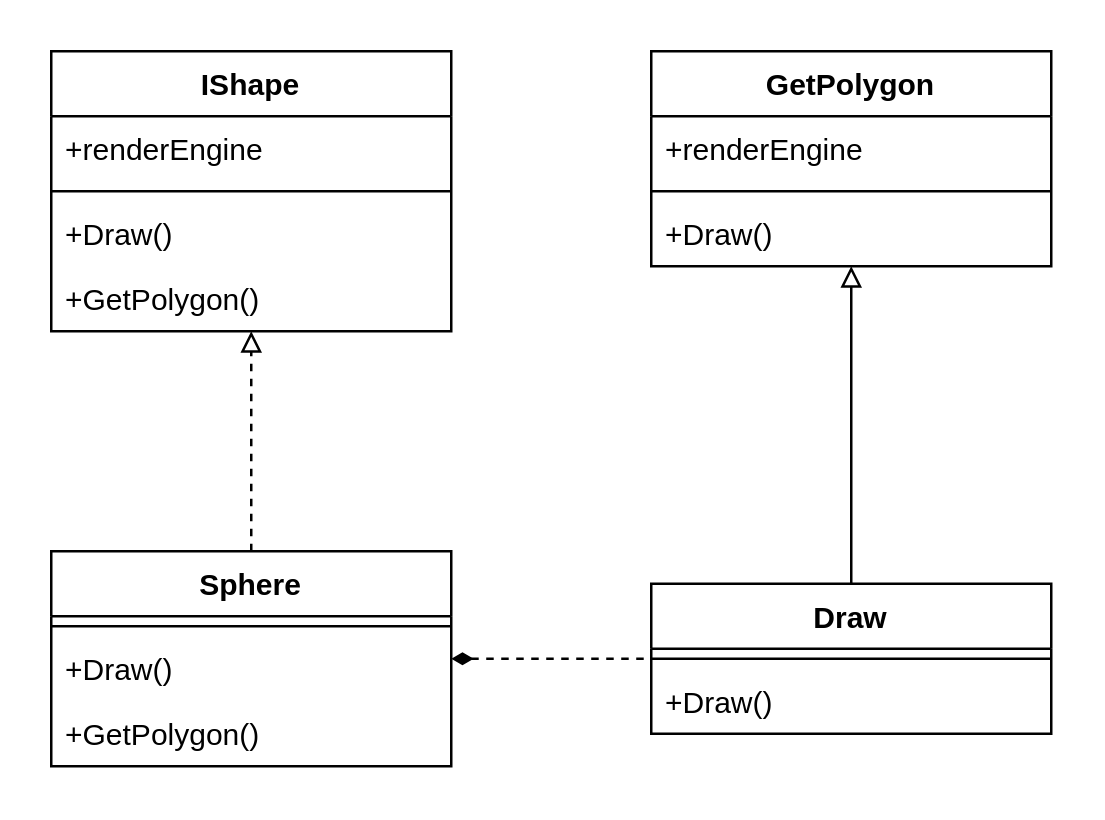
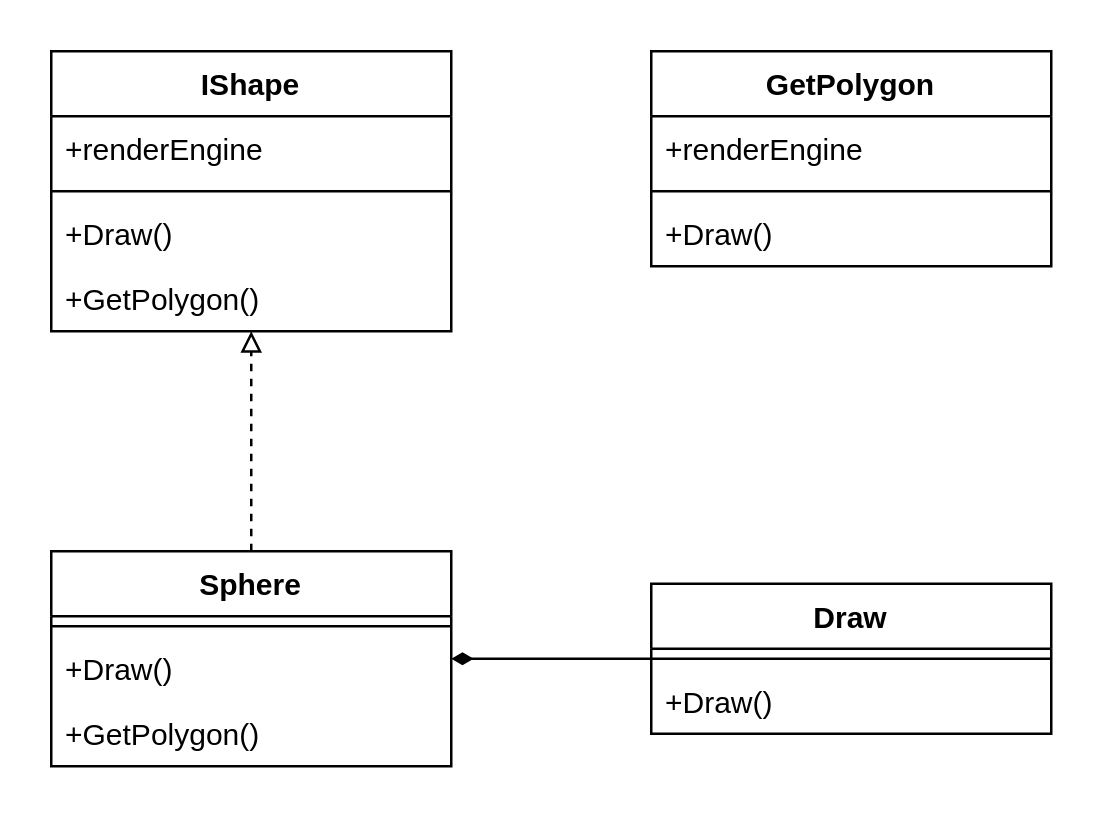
edge "Draw" -> "GetPolygon": removed
edge "Draw" -> "Sphere": style dashed -> solid
